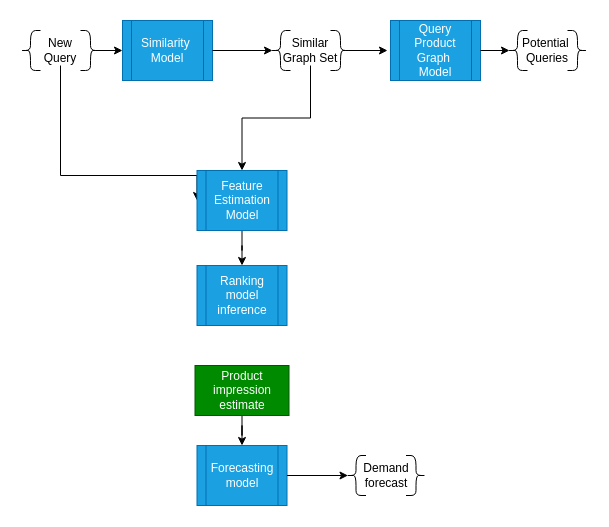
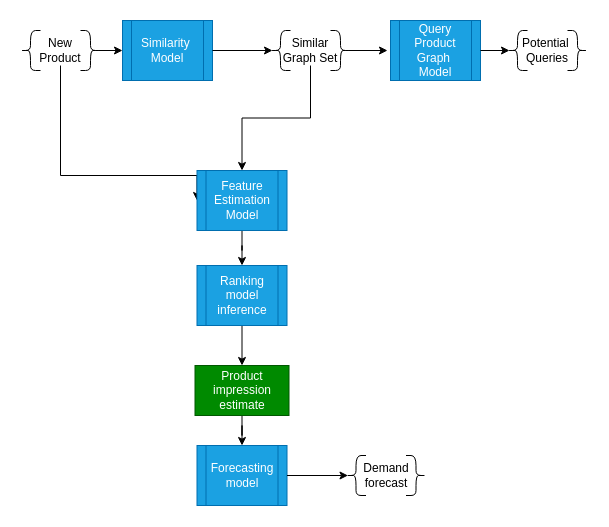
node "New Query": label "New Query" -> "New Product"
edge "Ranking model inference" -> "Product impression estimate": added
